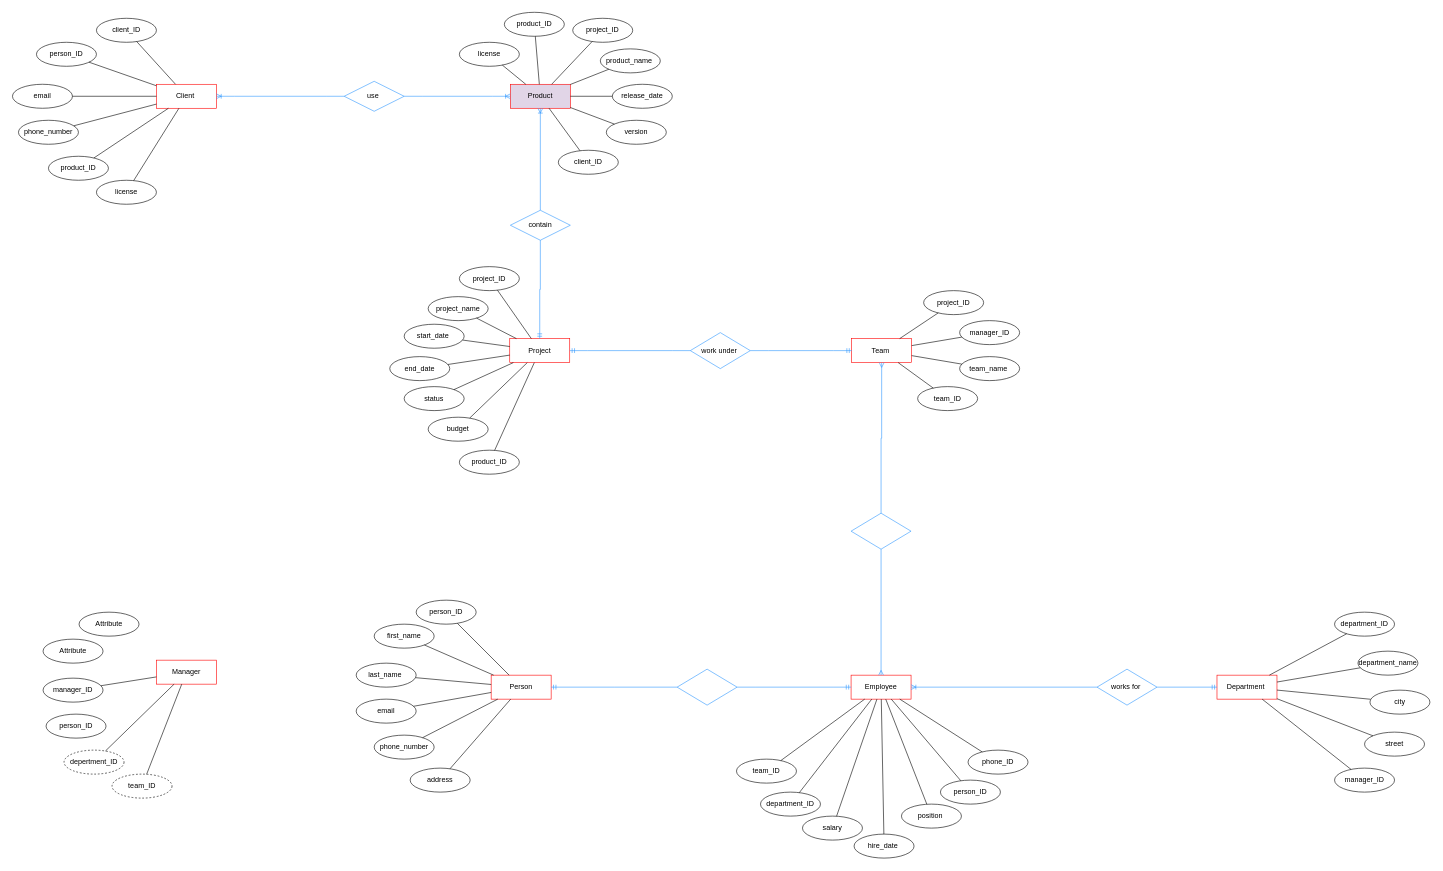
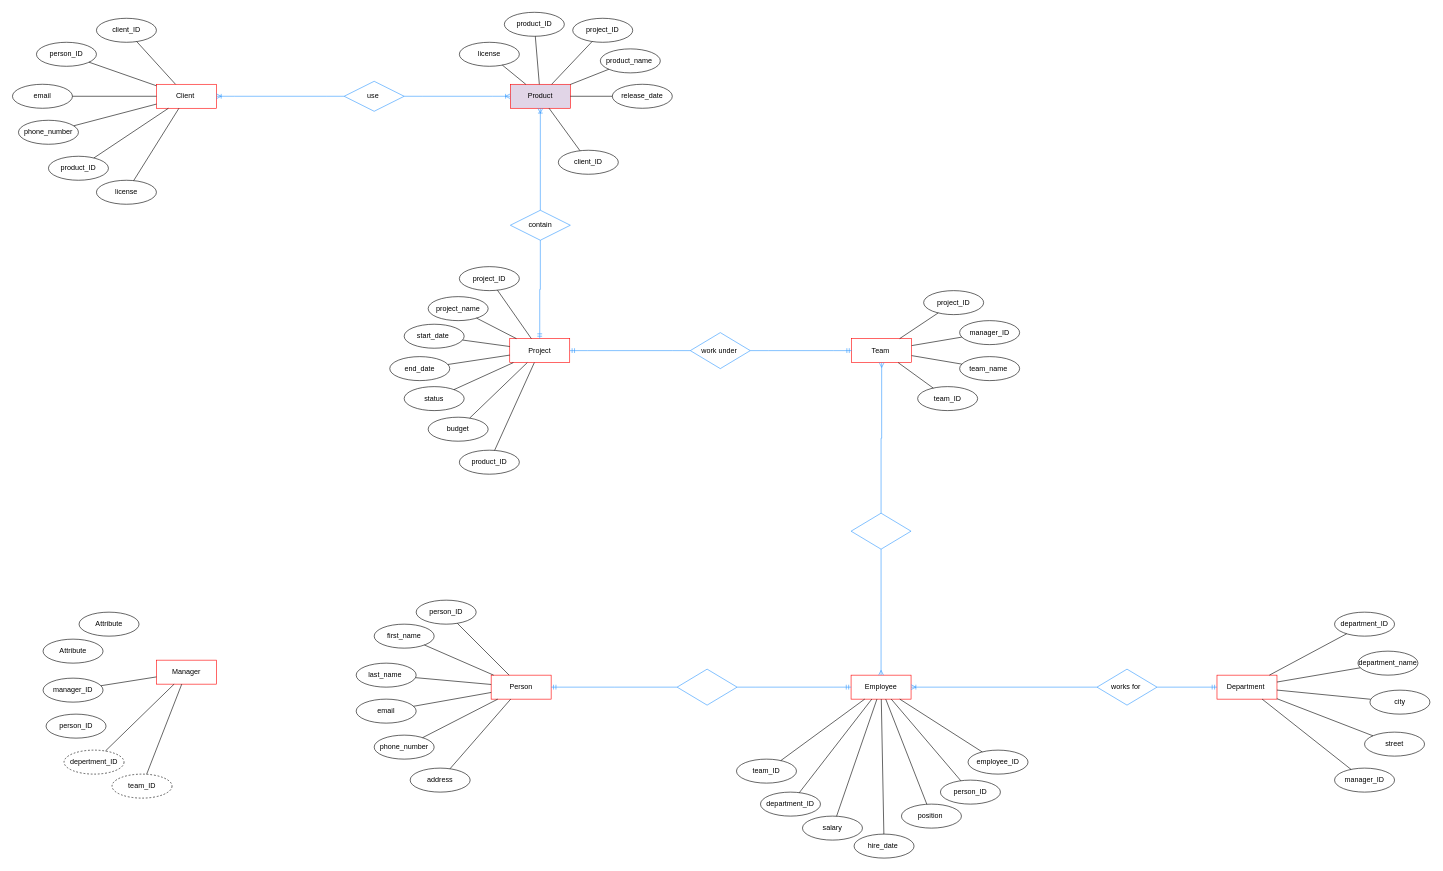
edge "Product" -- "version": removed
node "version": removed
node "phone_ID": label "phone_ID" -> "employee_ID"
